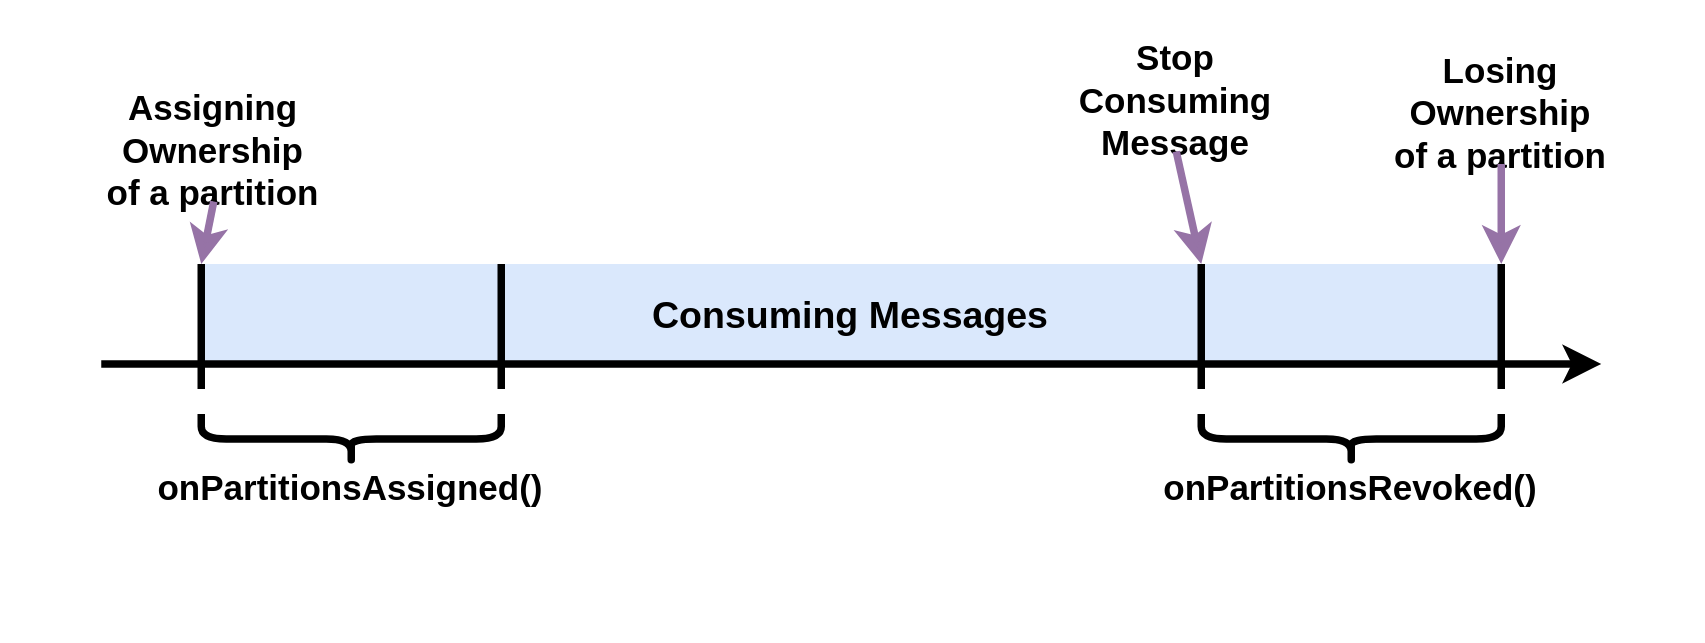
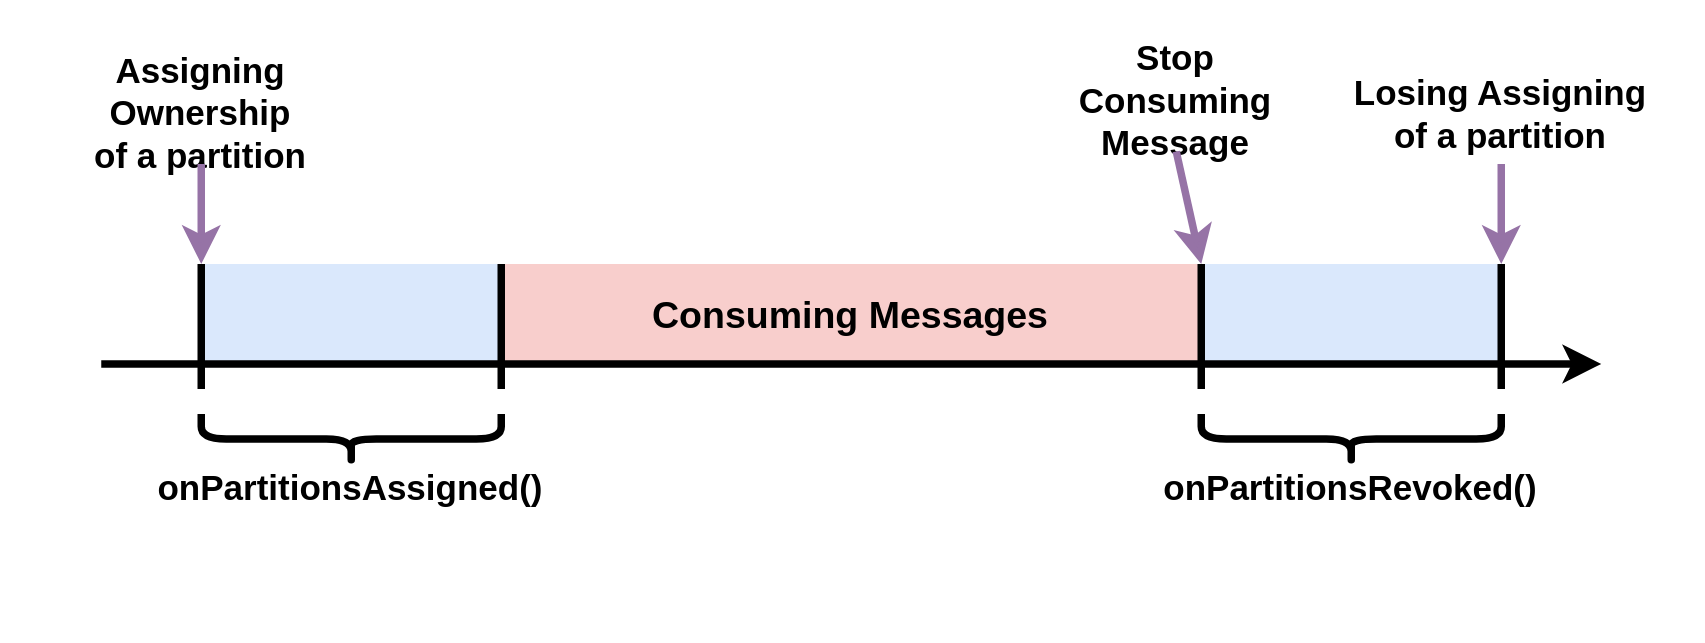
node "Losing Ownership of a partition": label "Losing Ownership of a partition" -> "Losing Assigning of a partition"
node "Assigning Ownership of a partition": moved (214, 151) -> (201, 114)
node "Consuming Messages": fillcolor #dae8fc -> #f8cecc
